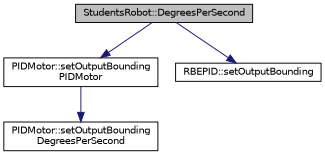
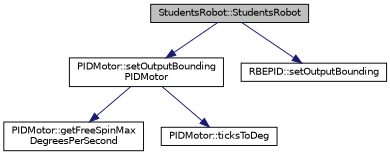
node "StudentsRobot::DegreesPerSecond": label "StudentsRobot::DegreesPerSecond" -> "StudentsRobot::StudentsRobot"
node "PIDMotor::setOutputBounding DegreesPerSecond": label "PIDMotor::setOutputBounding DegreesPerSecond" -> "PIDMotor::getFreeSpinMax DegreesPerSecond"
node "PIDMotor::ticksToDeg": added
